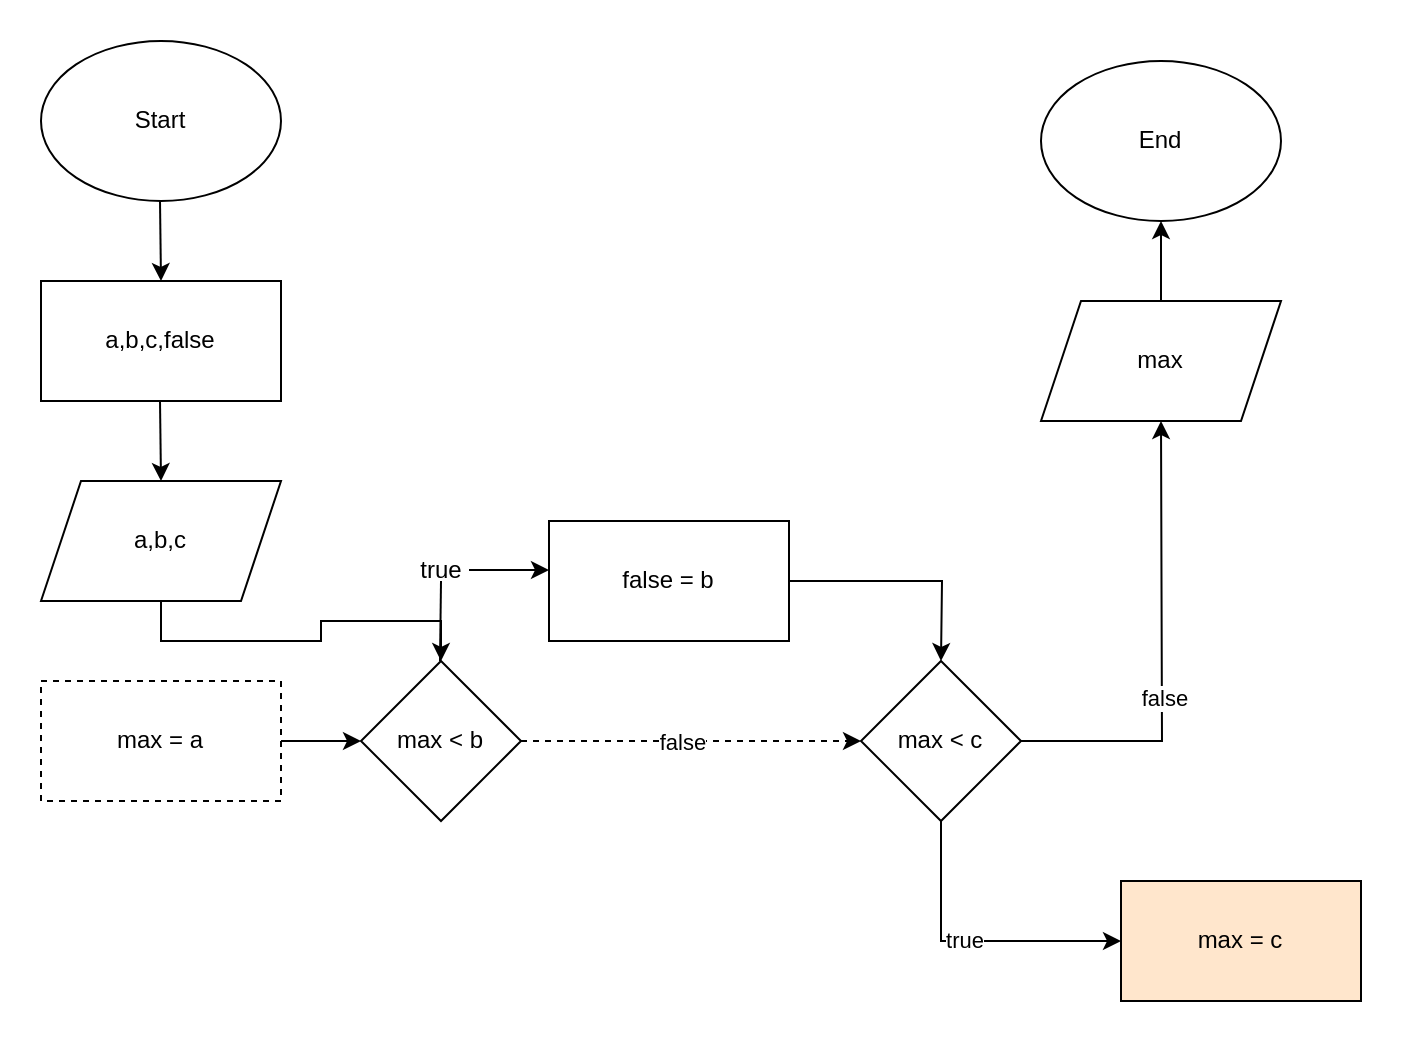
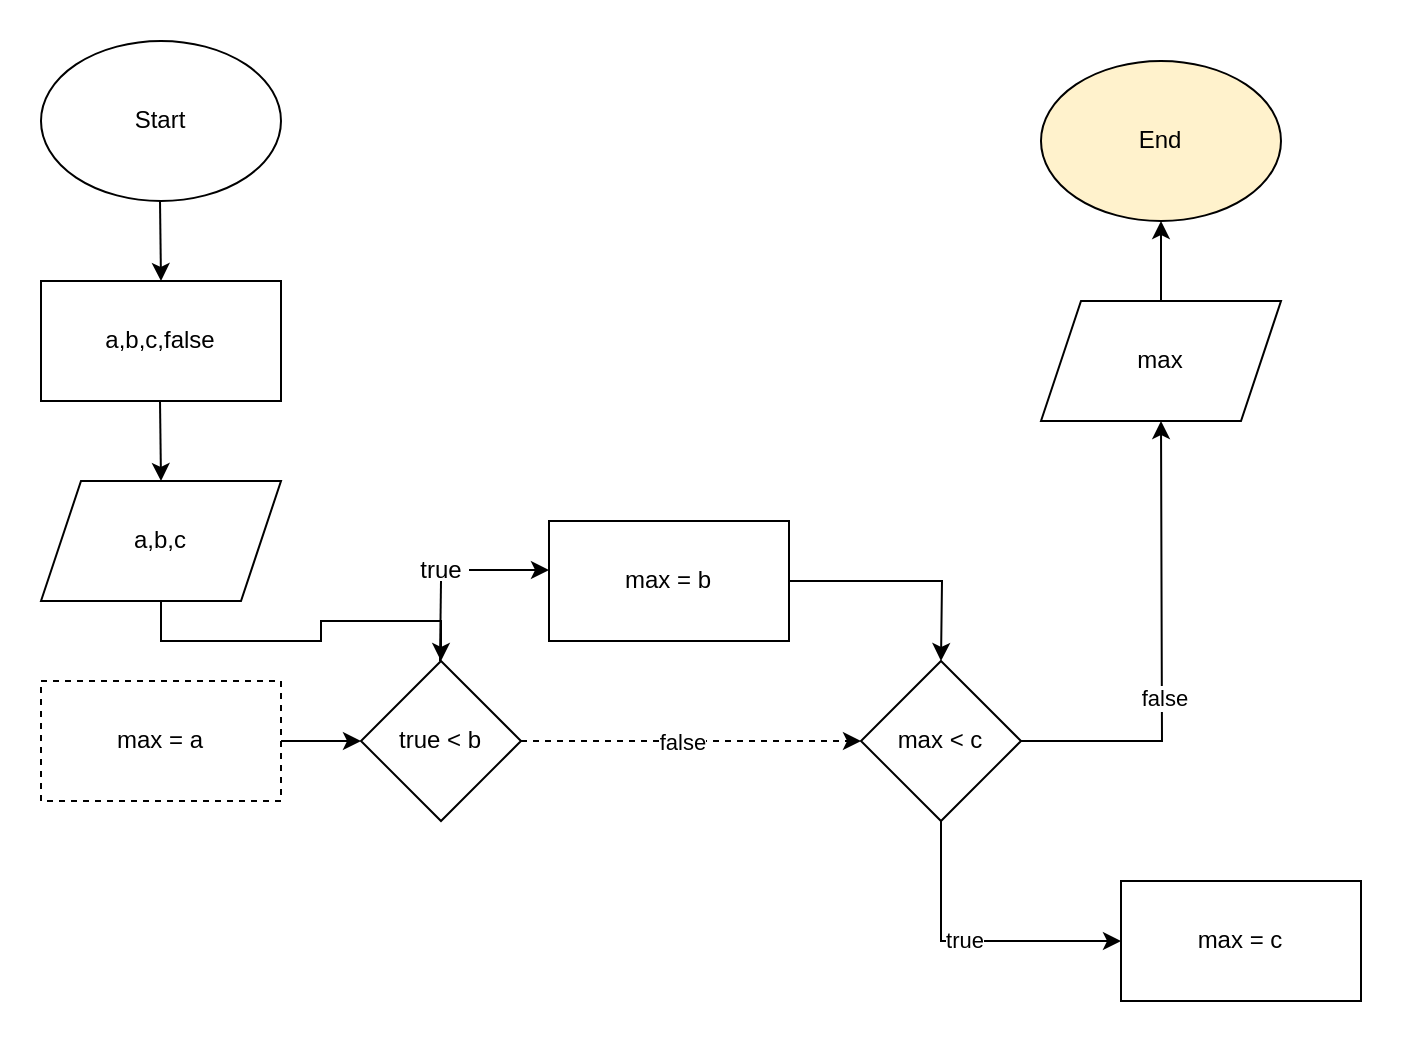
node "End": fillcolor #ffffff -> #fff2cc
node "false = b": label "false = b" -> "max = b"
node "max < b": label "max < b" -> "true < b"
node "max = c": fillcolor #ffe6cc -> #ffffff
